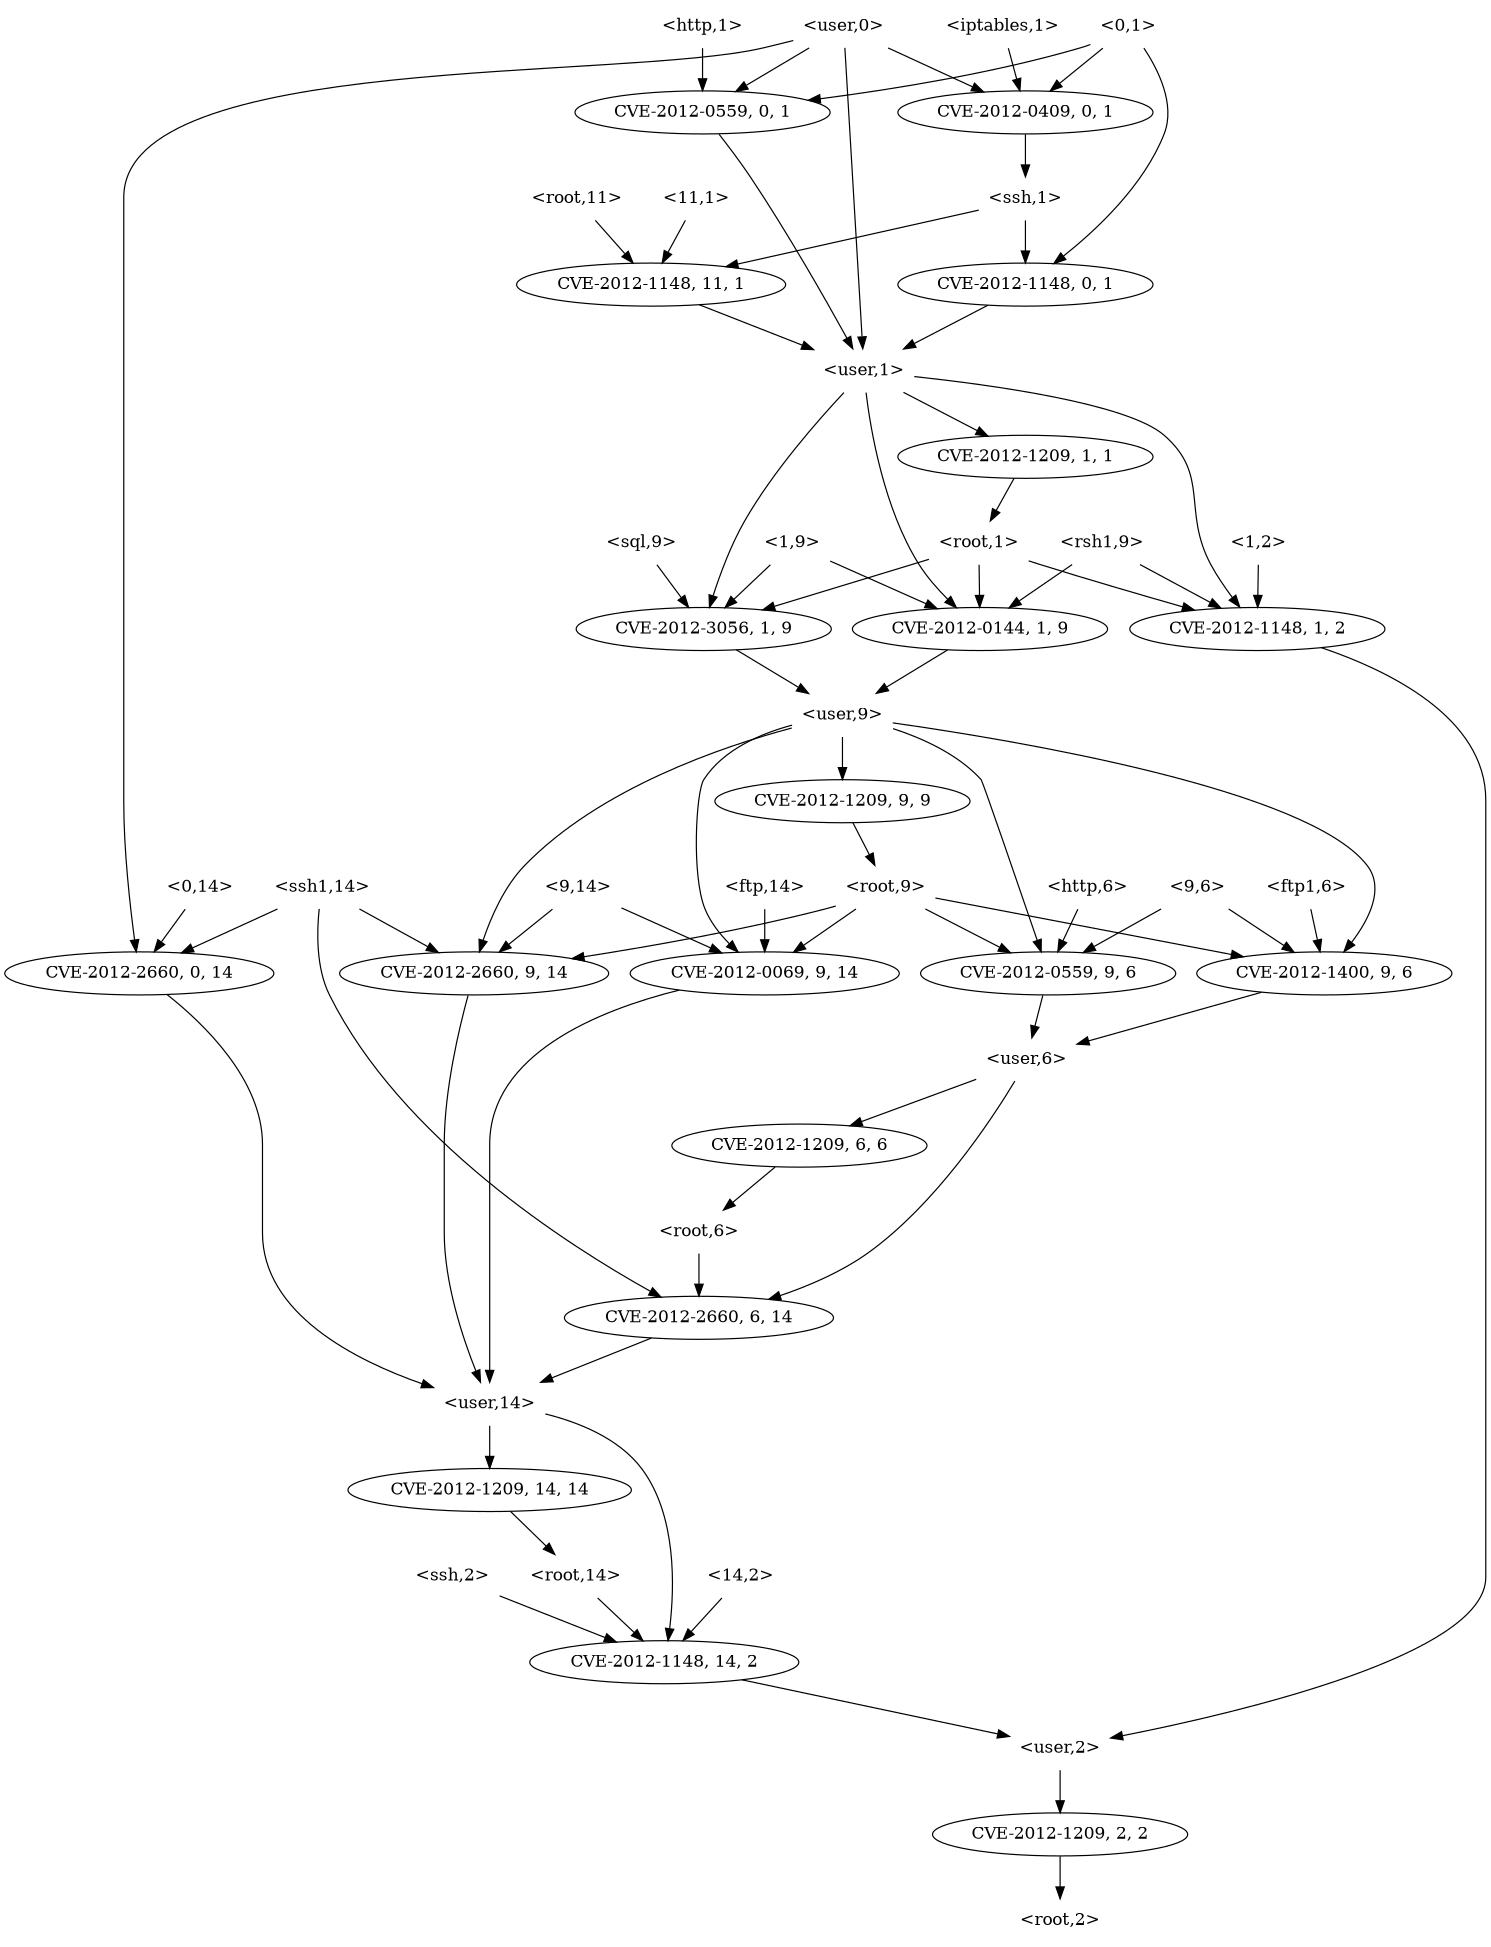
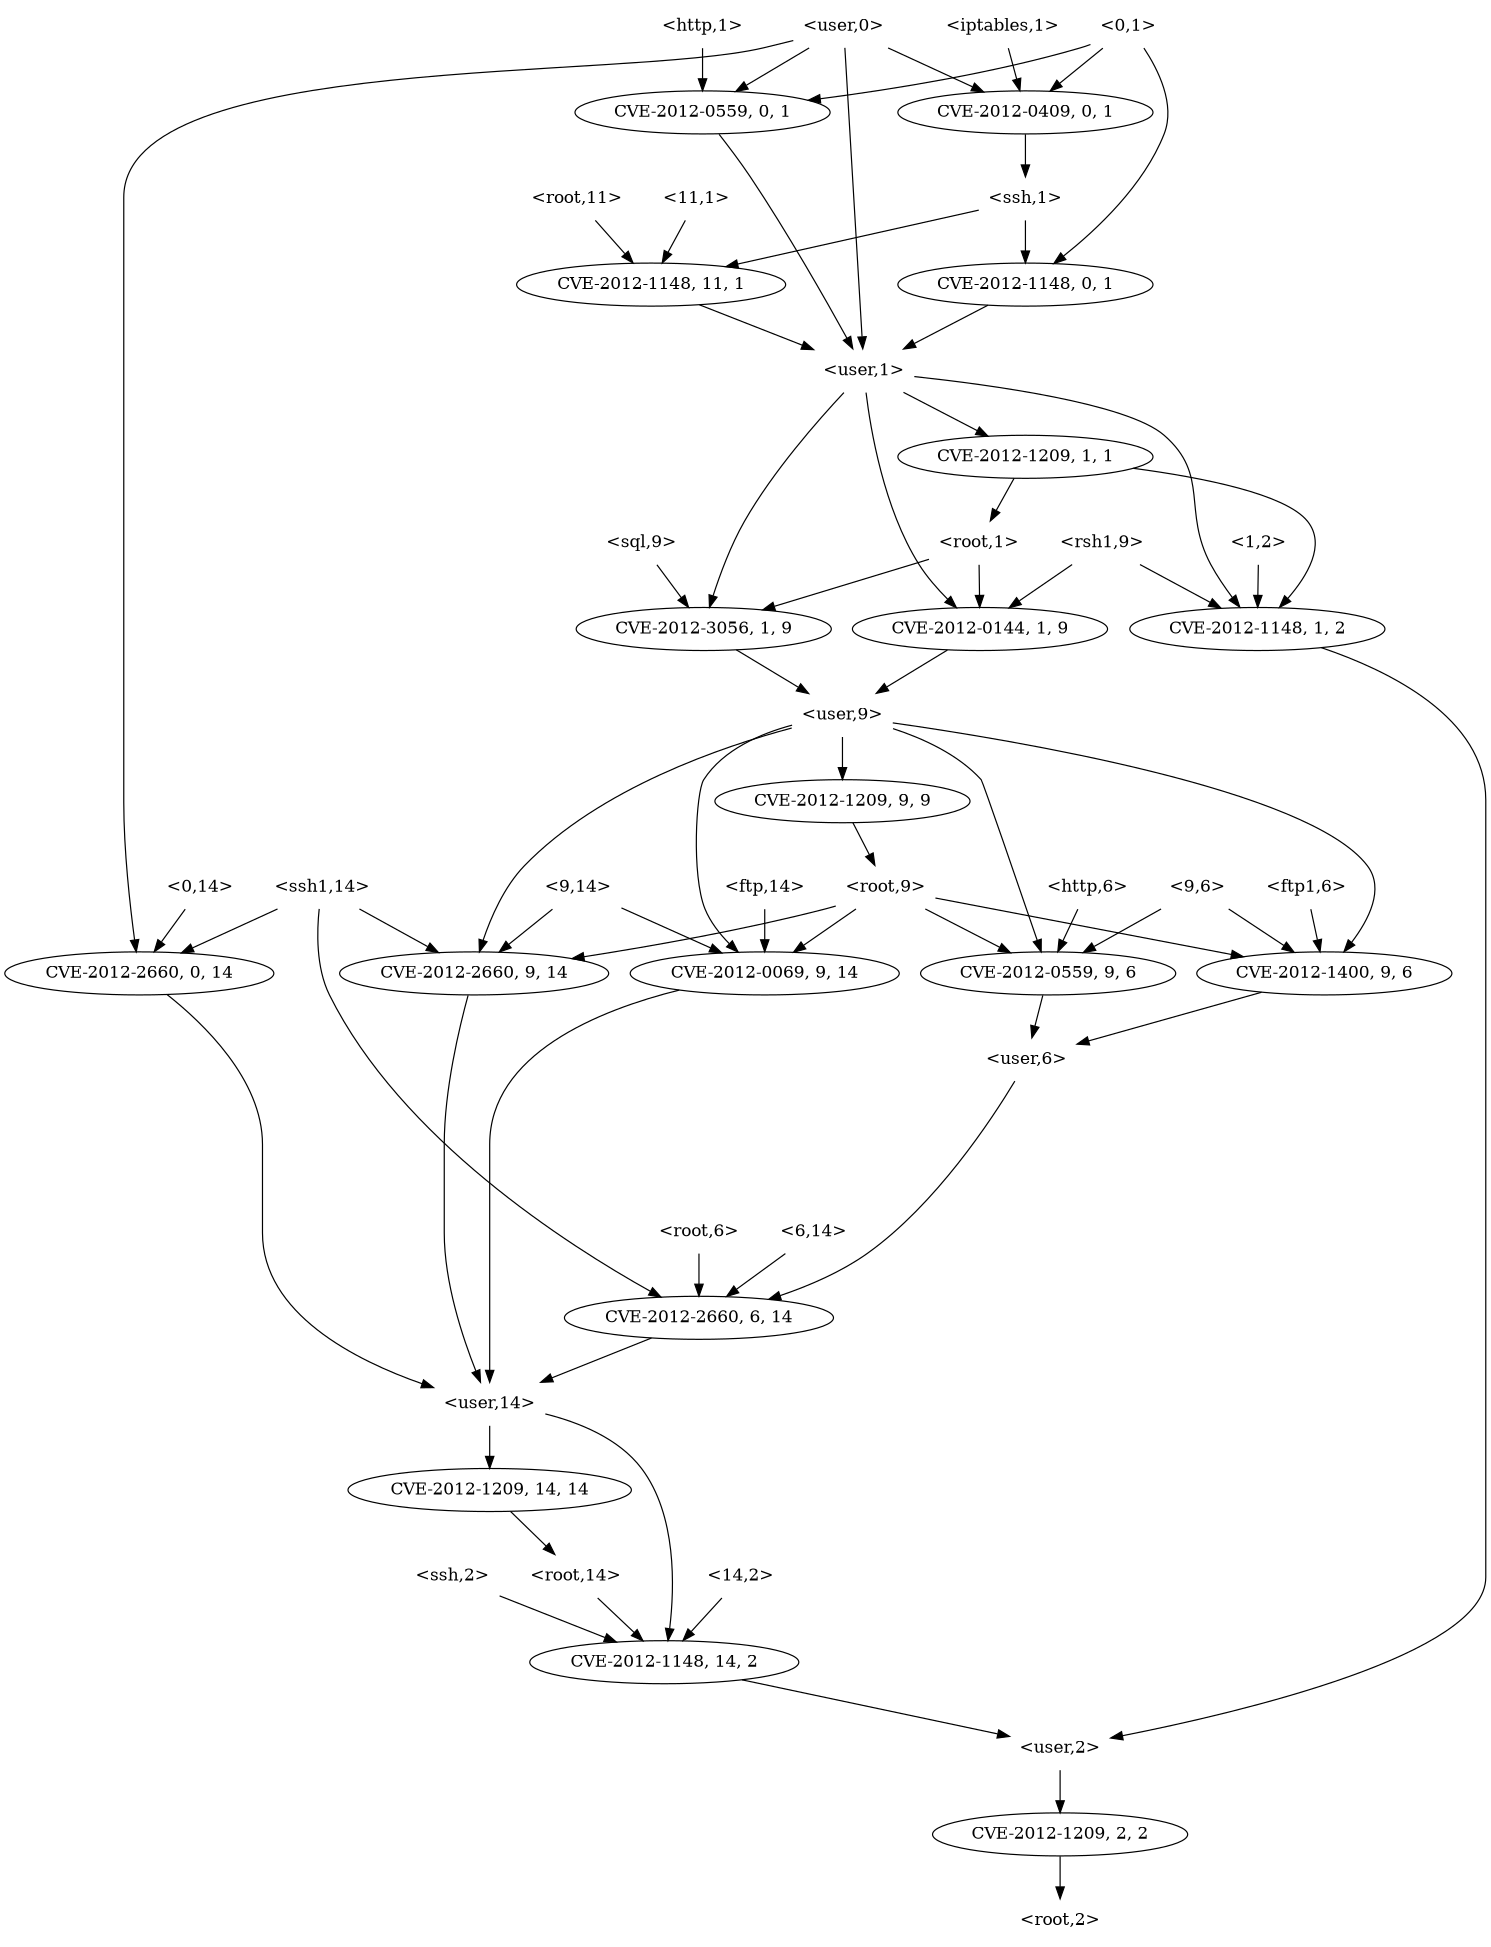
node "<1,9>": removed
edge "<root,1>" -> "CVE-2012-1148, 1, 2": now "CVE-2012-1209, 1, 1" -> "CVE-2012-1148, 1, 2"
node "CVE-2012-1209, 6, 6": removed
node "<6,14>": added
